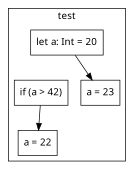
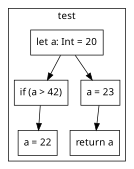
edge "let a: Int = 20" -> "if (a > 42)": added
node "return a": added
